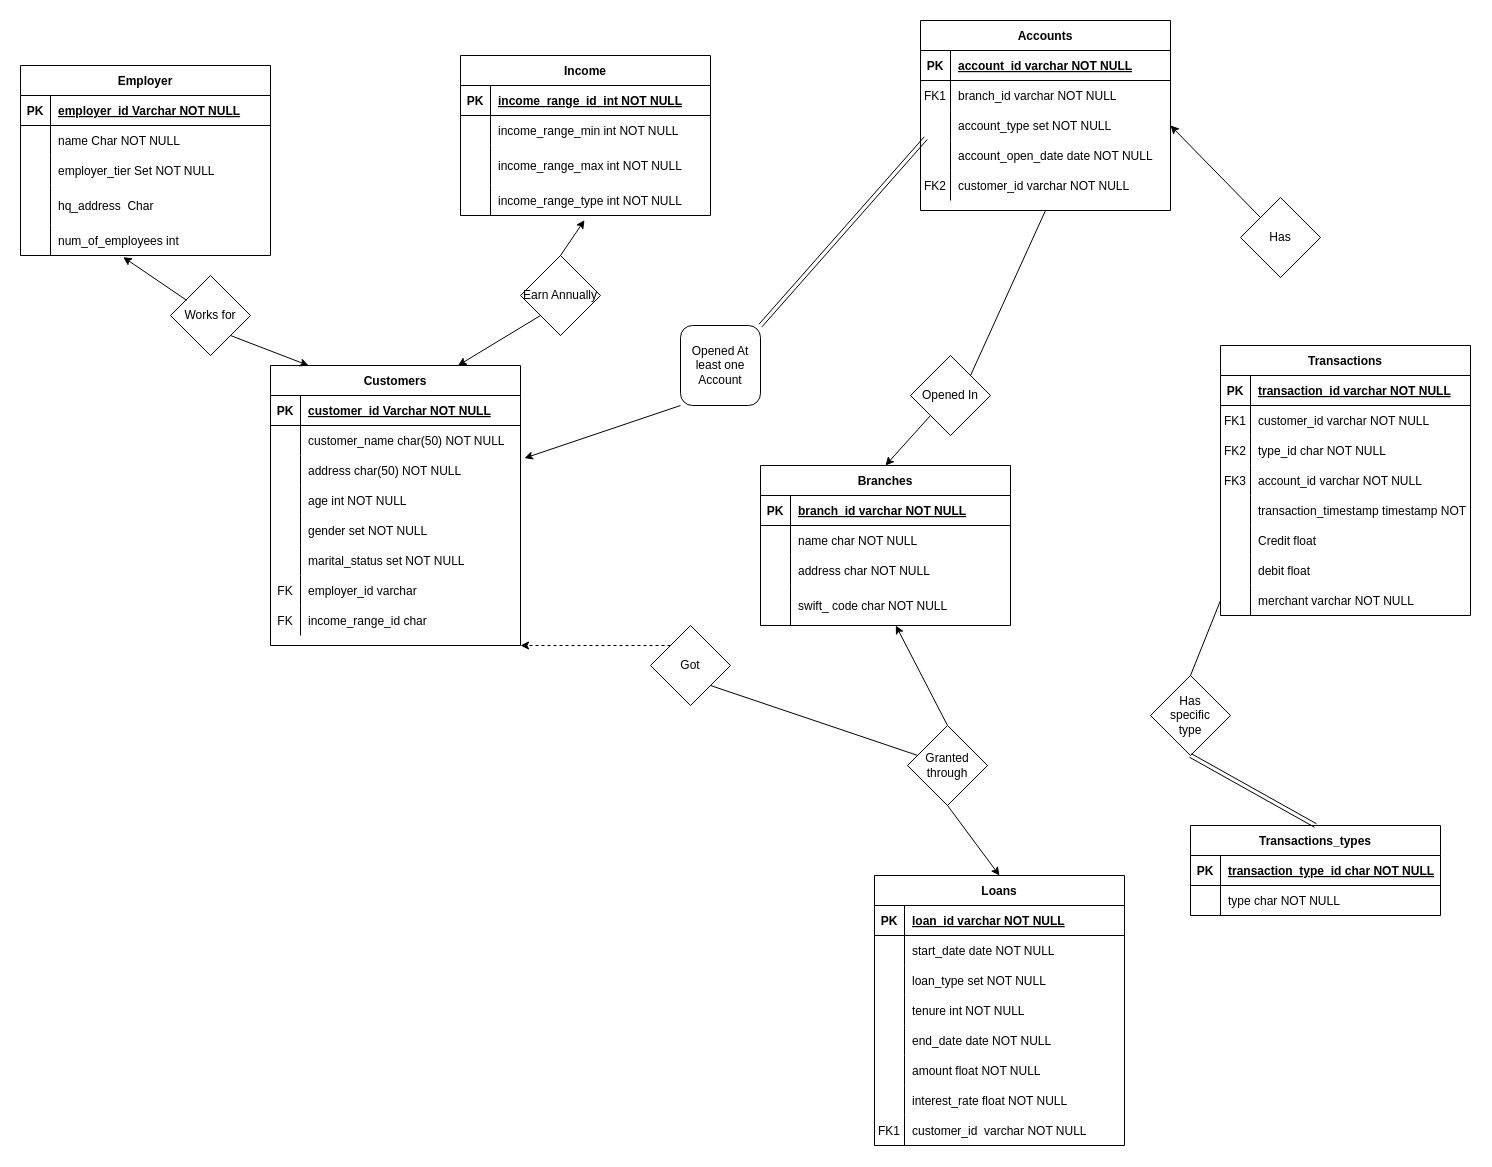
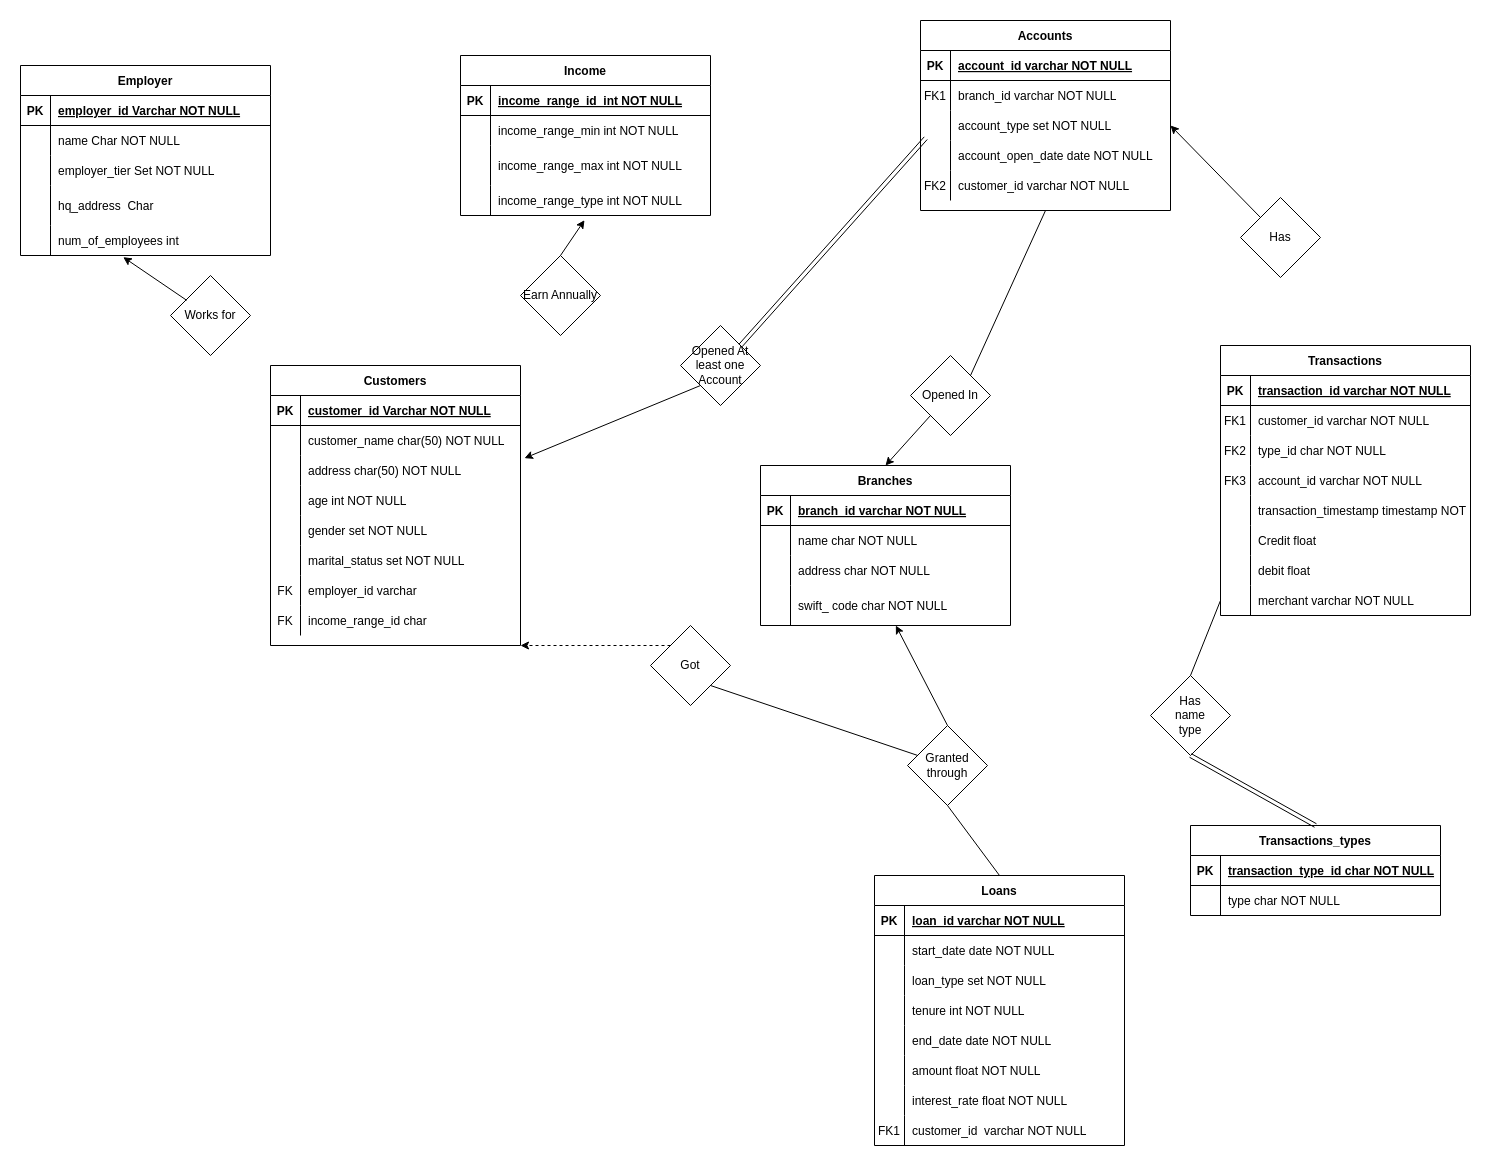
edge "Earn Annually" -> "Customers": removed
edge "Works for" -> "Customers": removed
node "Opened At least one Account": shape rounded rectangle -> diamond
node "Has specific type": label "Has specific type" -> "Has name type"
edge "Granted through" -> "Loans": arrowhead classic -> none
